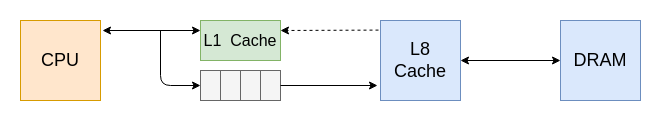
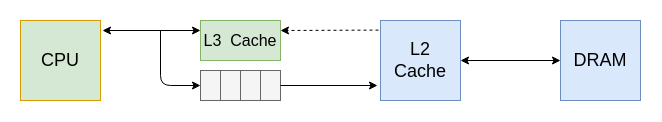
node "L1 Cache": label "L1 Cache" -> "L3 Cache"
node "CPU": fillcolor #ffe6cc -> #d5e8d4
node "L8 Cache": label "L8 Cache" -> "L2 Cache"
